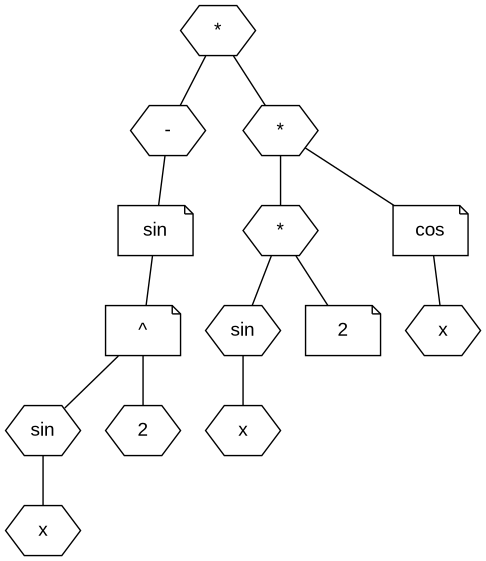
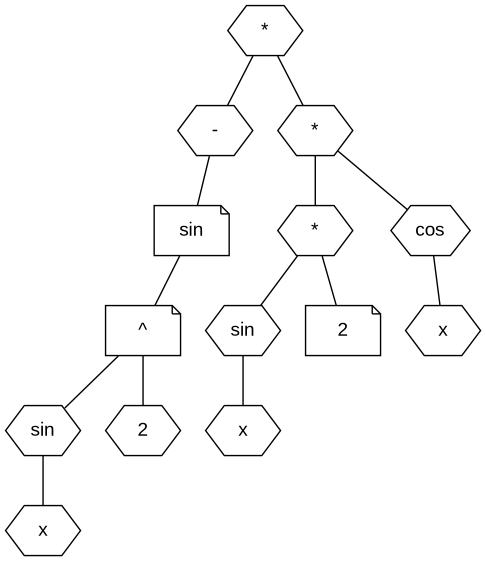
node "cos": shape note -> hexagon
